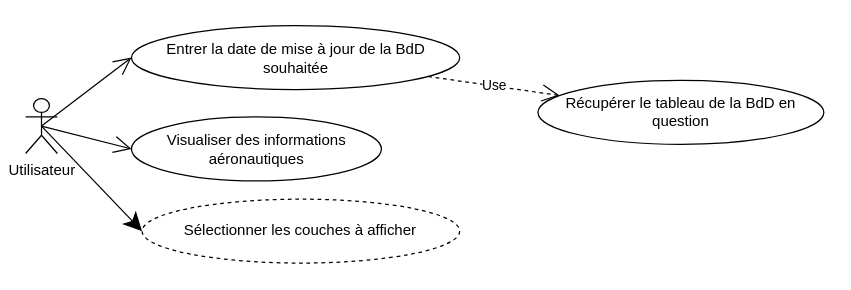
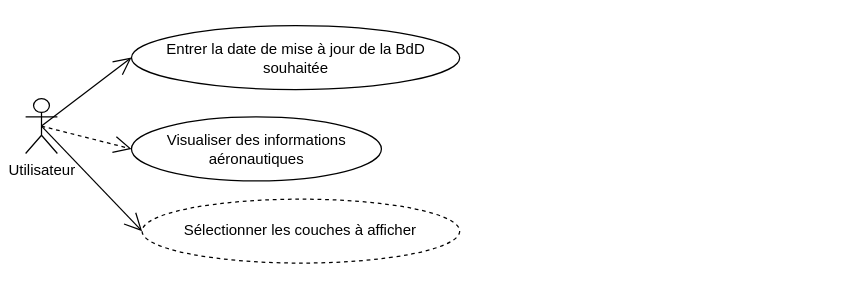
edge "Entrer la date de mise à jour de la BdD souhaitée" -> "Récupérer le tableau de la BdD en question": removed, label "Use"
node "Récupérer le tableau de la BdD en question": removed
edge "Utilisateur" -> "Visualiser des informations aéronautiques": style solid -> dashed
edge "Utilisateur" -> "Sélectionner les couches à afficher": arrowhead classic -> open
